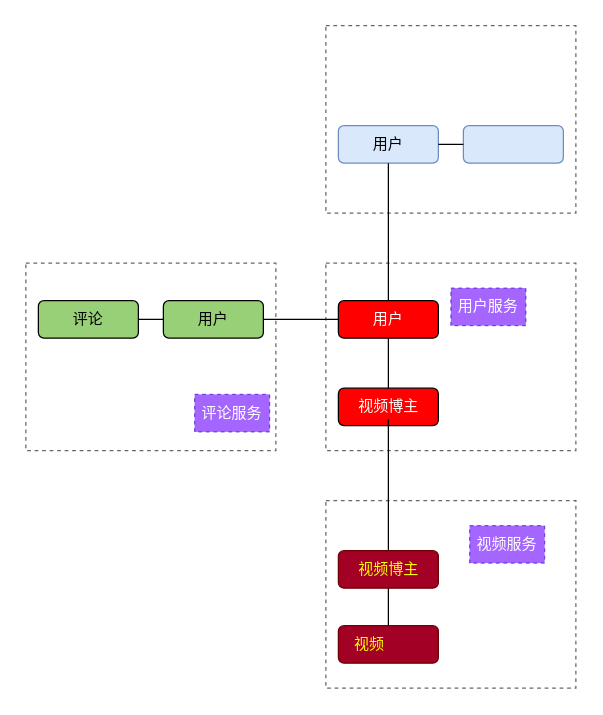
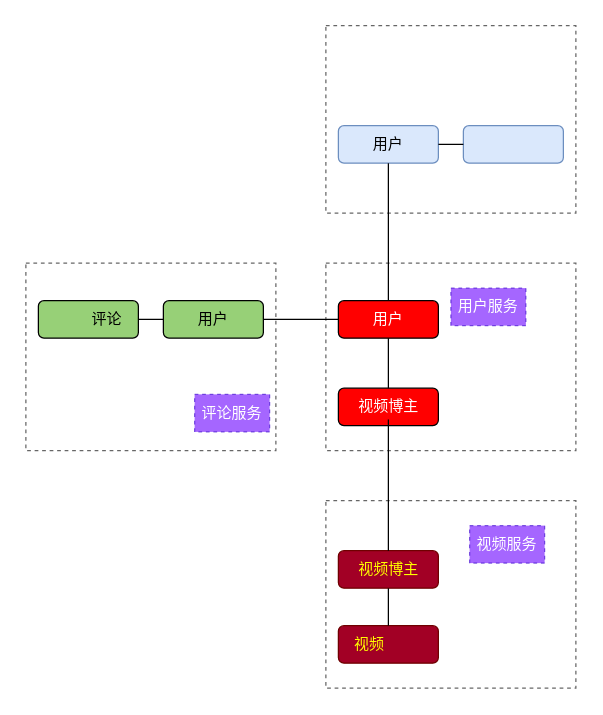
node "评论": moved (88, 319) -> (107, 319)
